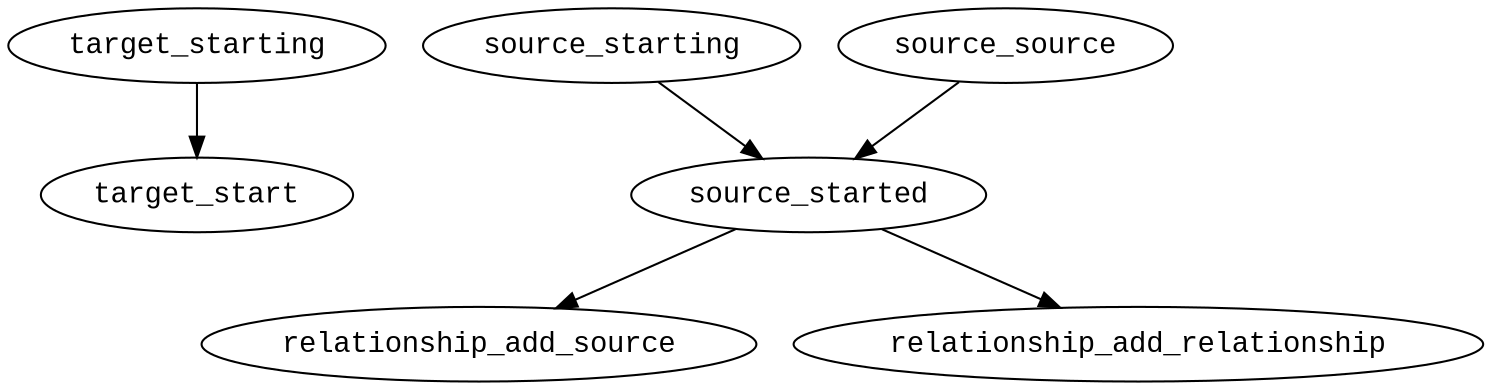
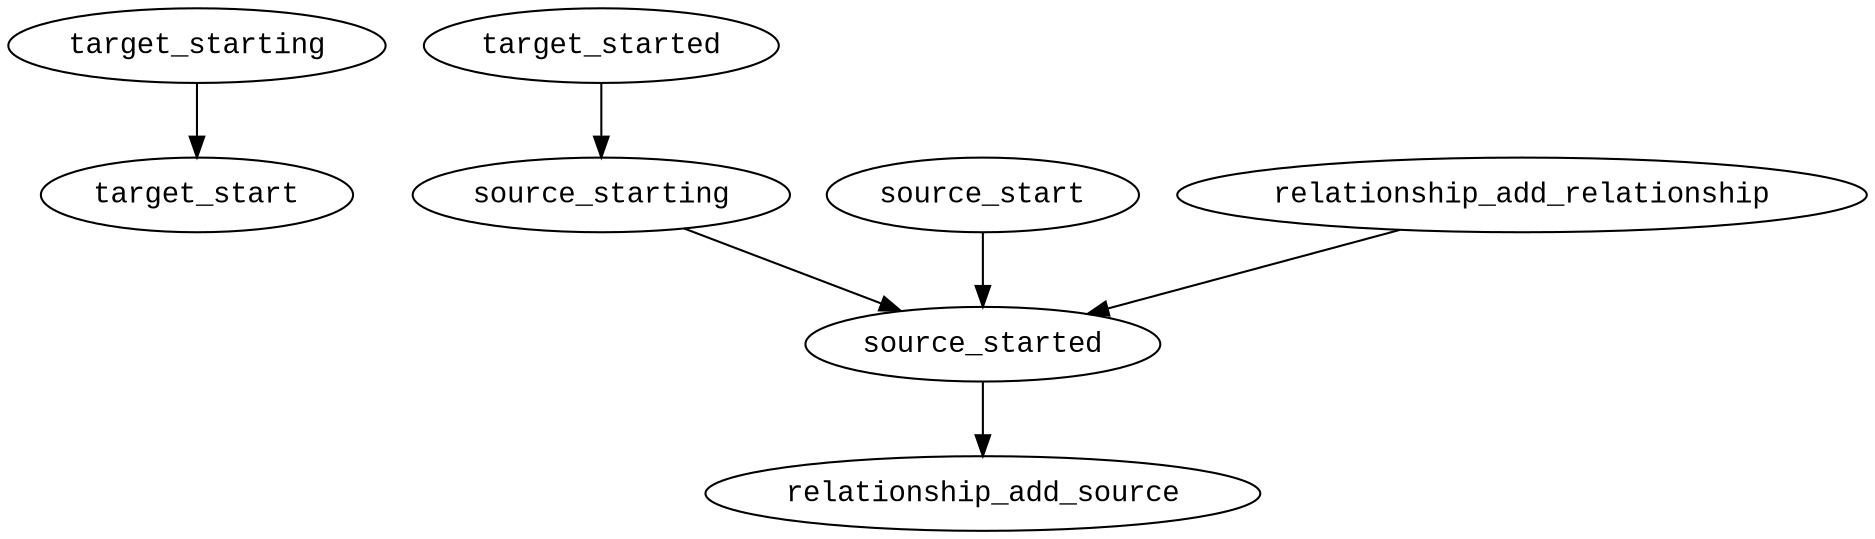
node "target_started": added
node "source_source": label "source_source" -> "source_start"
edge "source_started" -> "relationship_add_relationship": reversed
